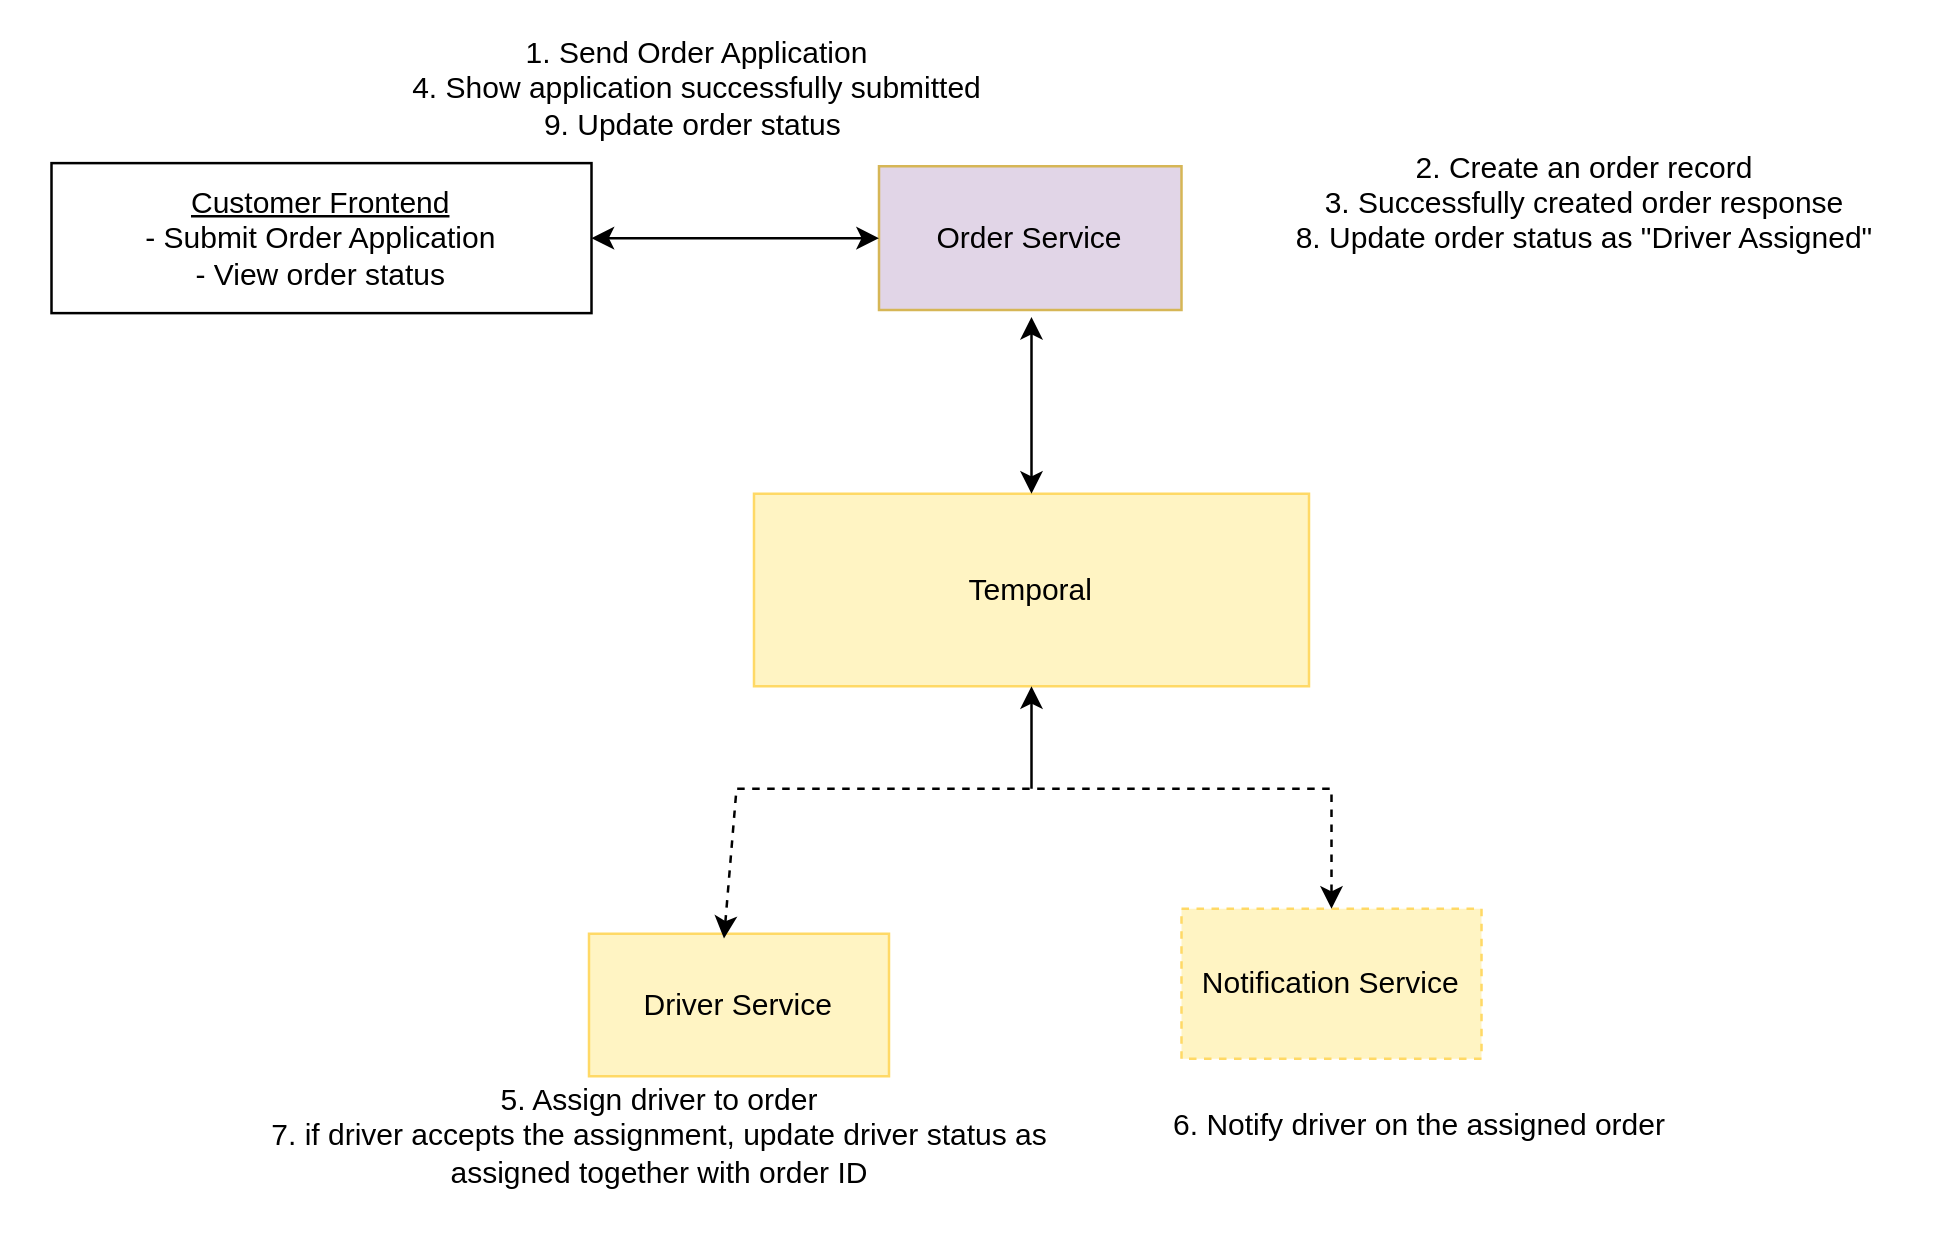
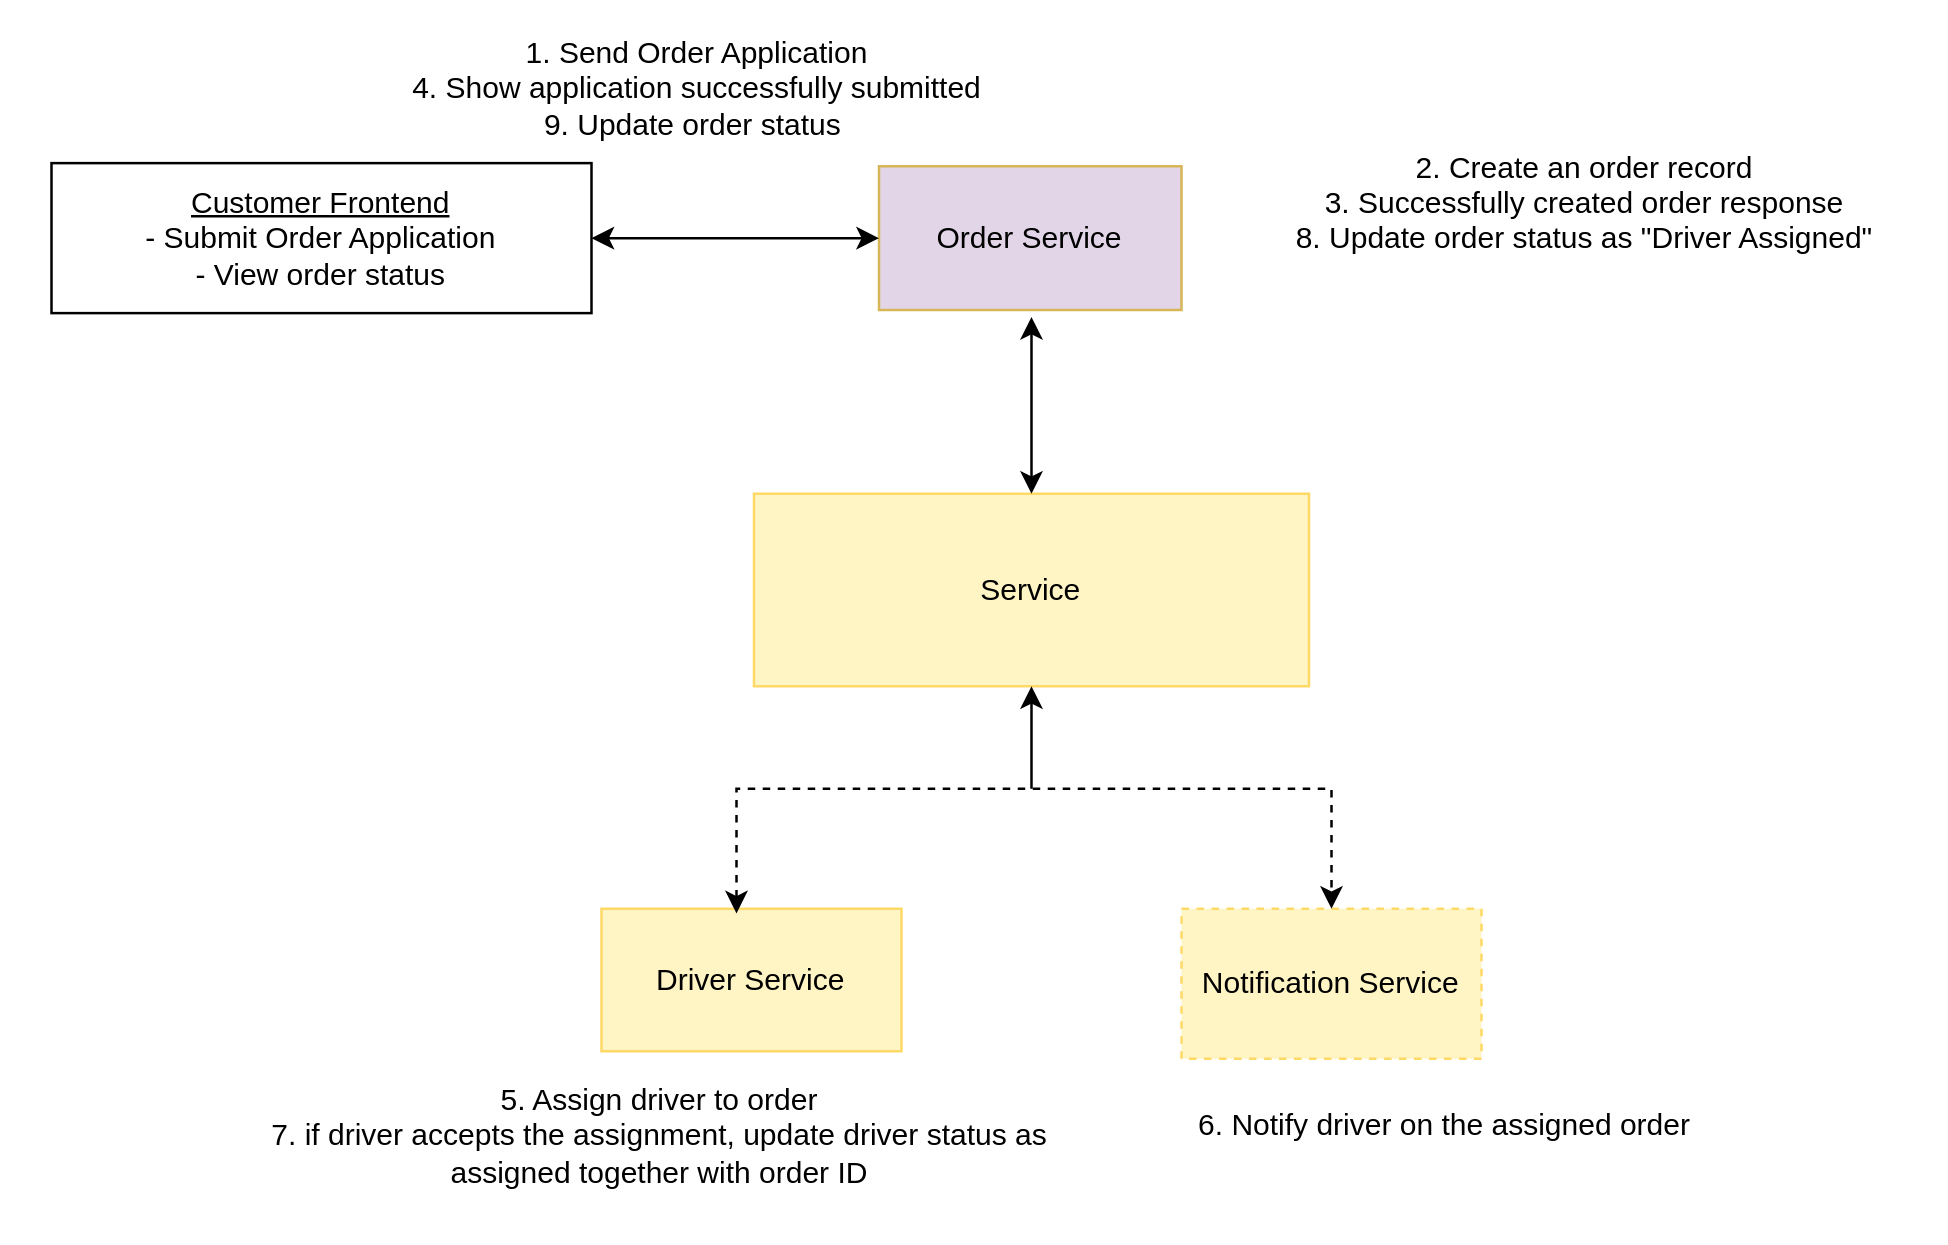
node "Temporal": label "Temporal" -> "Service"
node "Driver Service": moved (739, 1005) -> (751, 980)
node "6. Notify driver on the assigned order": moved (1420, 1126) -> (1445, 1126)
